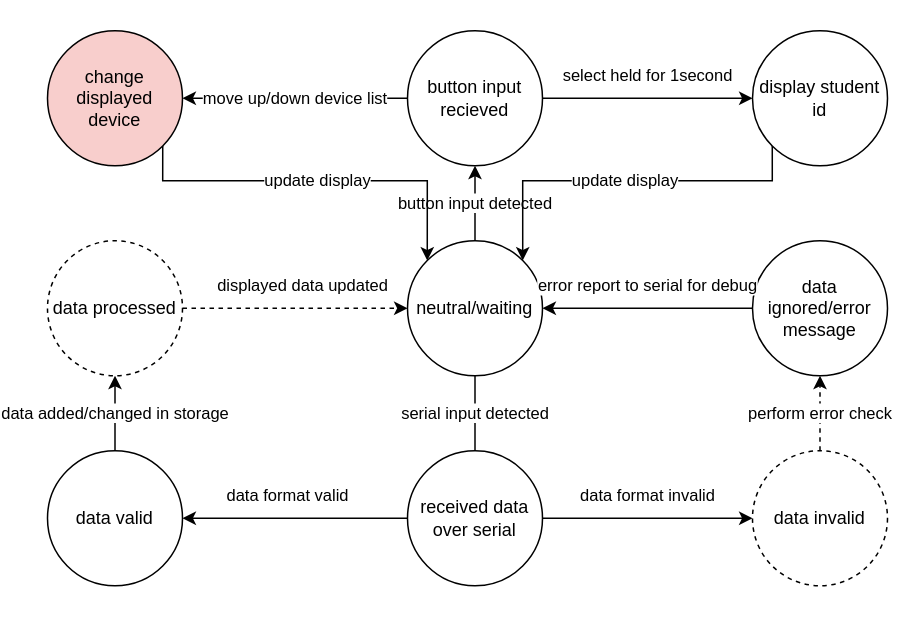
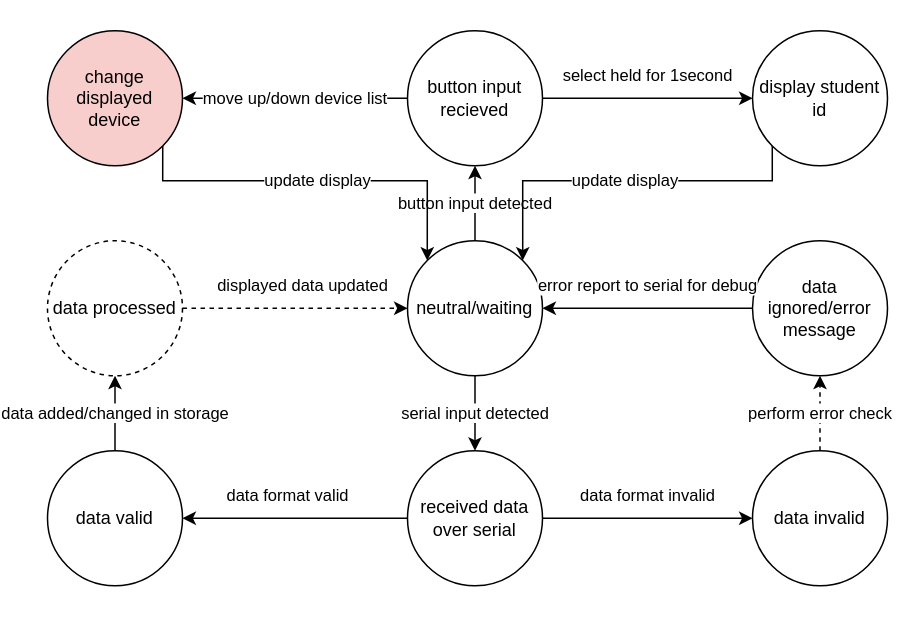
edge "neutral/waiting" -- "received data over serial": arrowhead none -> classic
node "data invalid": style dashed -> solid
